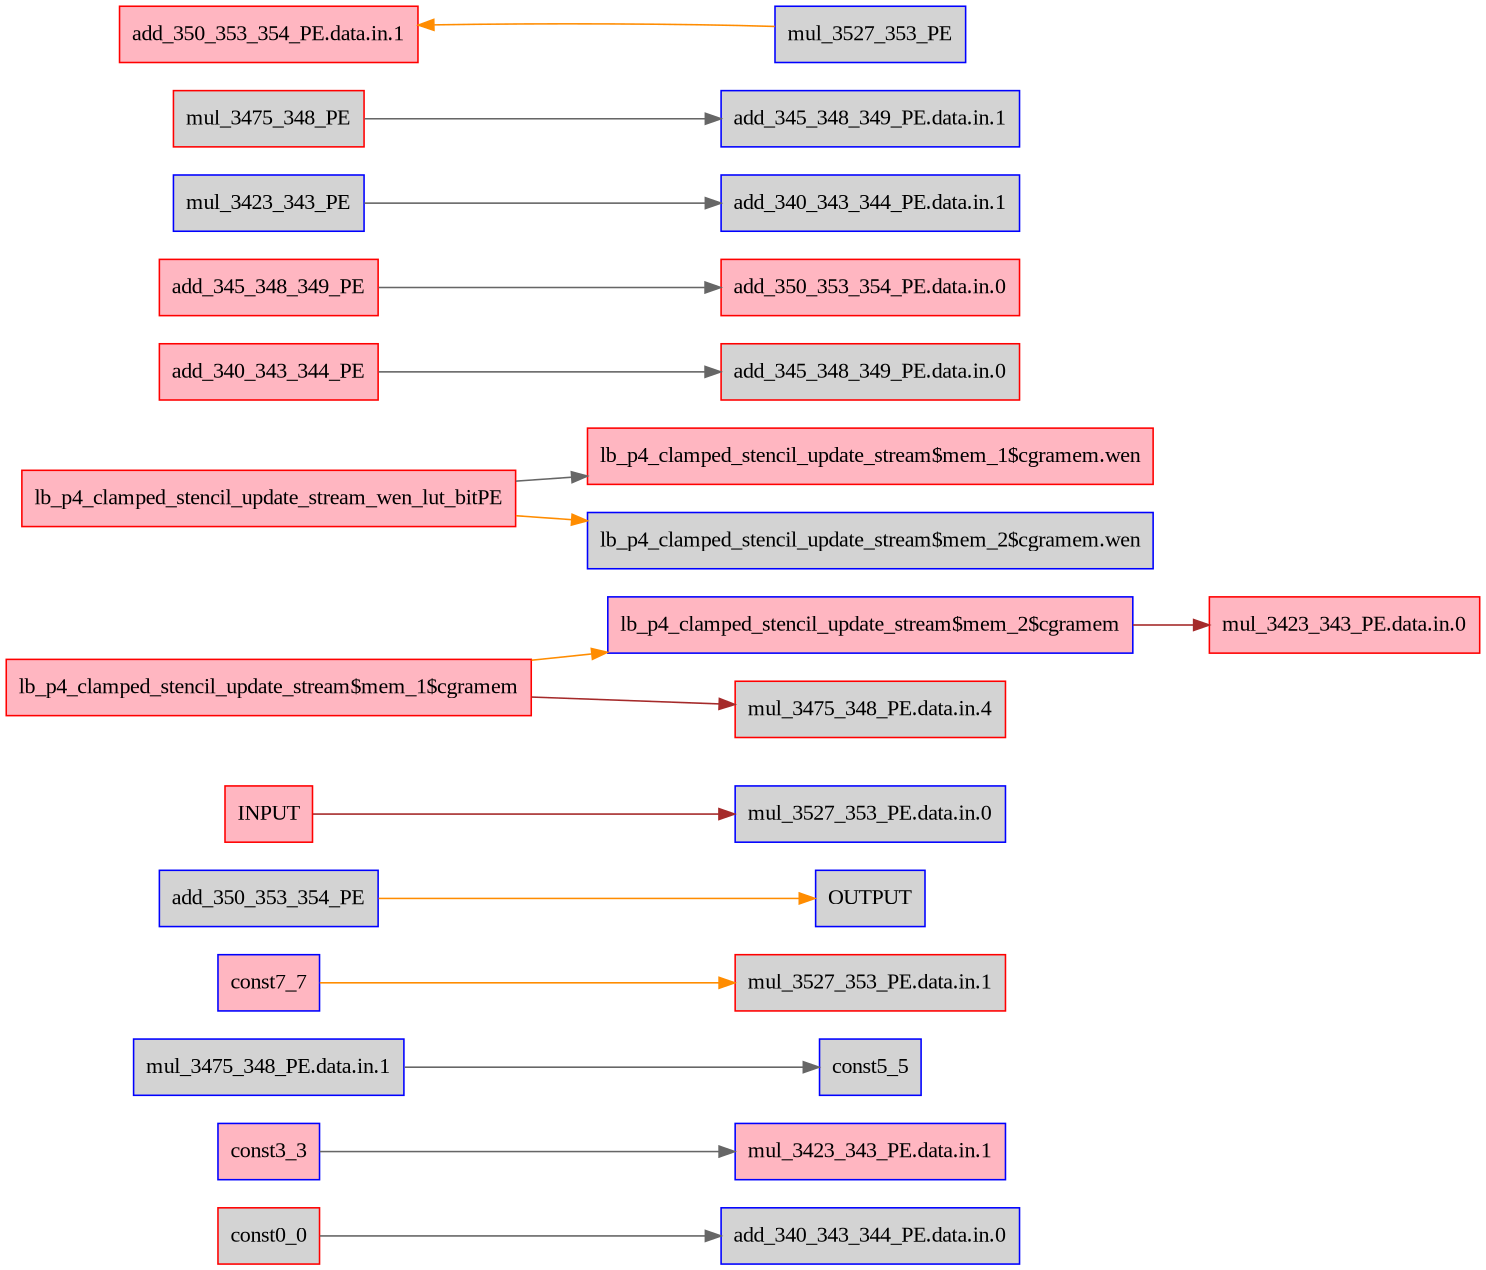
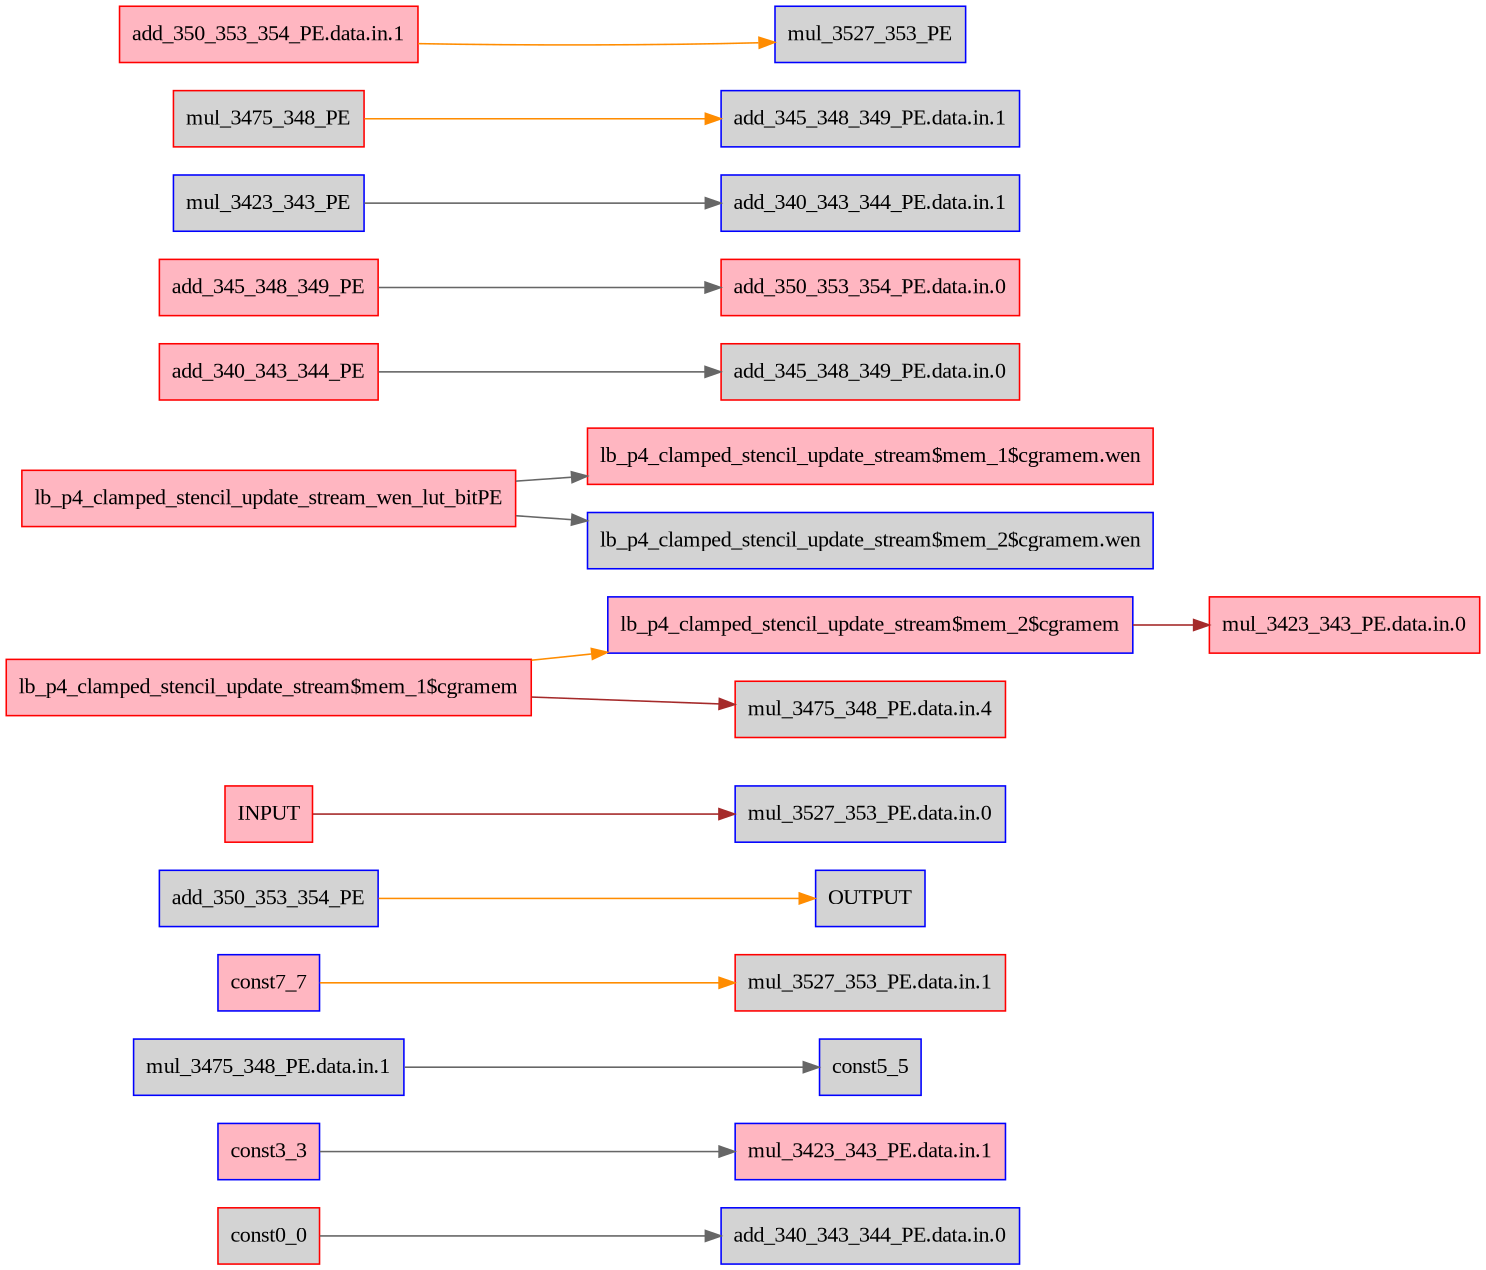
edge "mul_3527_353_PE" -> "add_350_353_354_PE.data.in.1": reversed
edge "mul_3475_348_PE" -> "add_345_348_349_PE.data.in.1": color gray40 -> darkorange
edge "lb_p4_clamped_stencil_update_stream_wen_lut_bitPE" -> "lb_p4_clamped_stencil_update_stream$mem_2$cgramem.wen": color darkorange -> gray40
